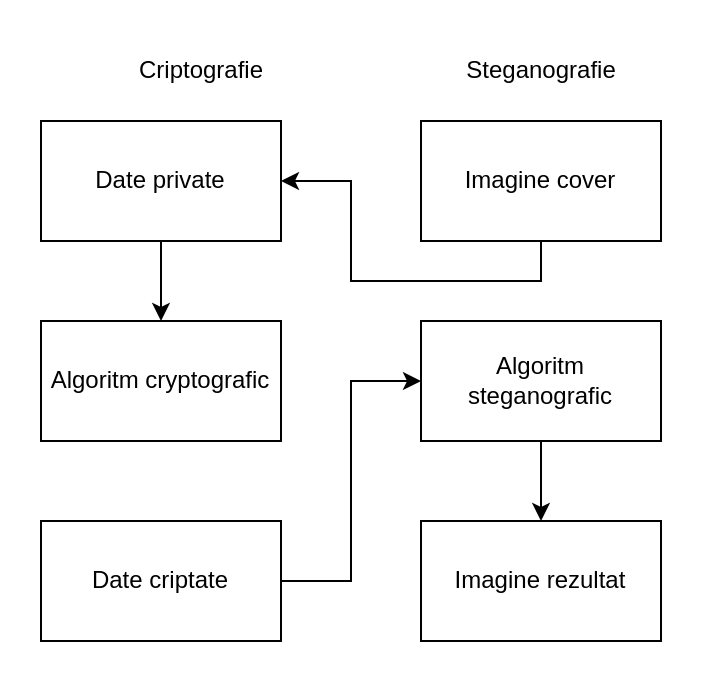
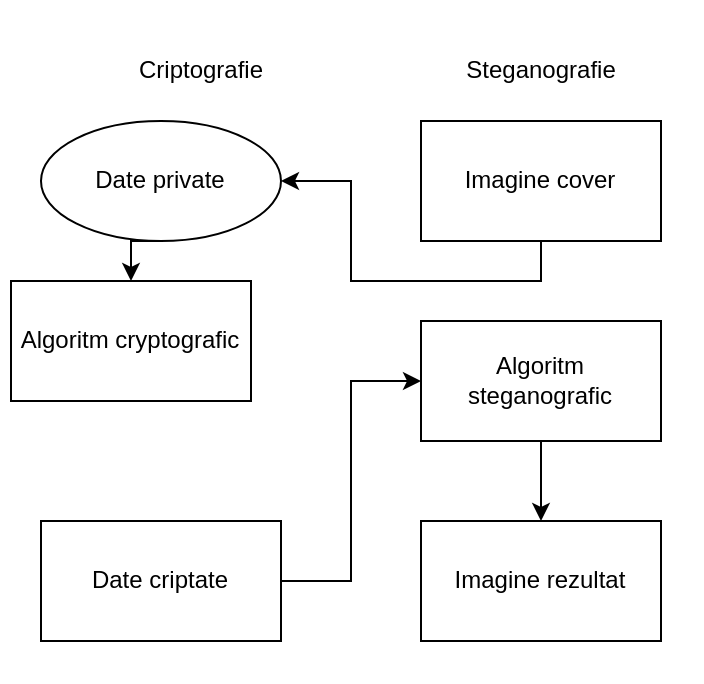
node "Date private": shape rectangle -> ellipse
node "Algoritm cryptografic": moved (161, 381) -> (131, 341)
